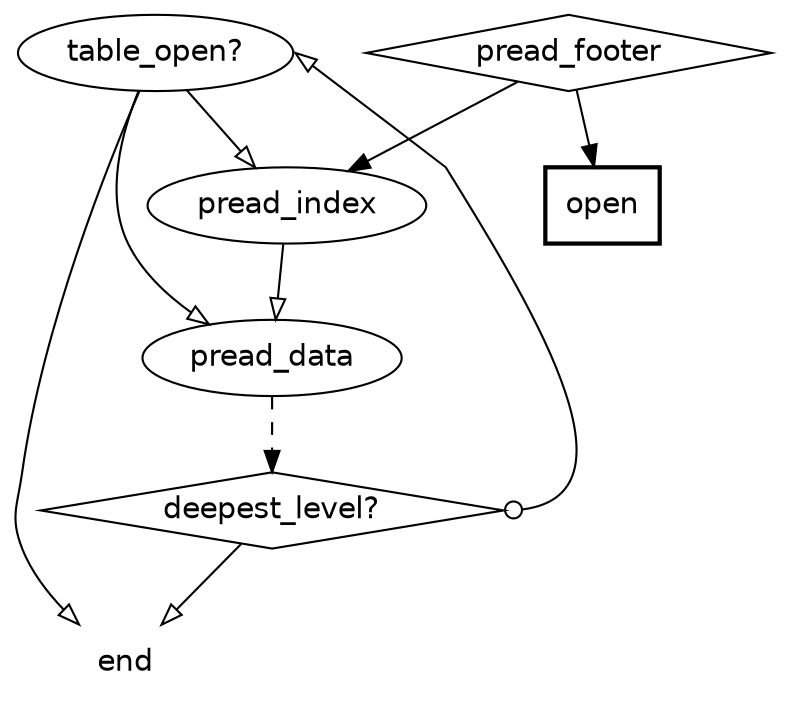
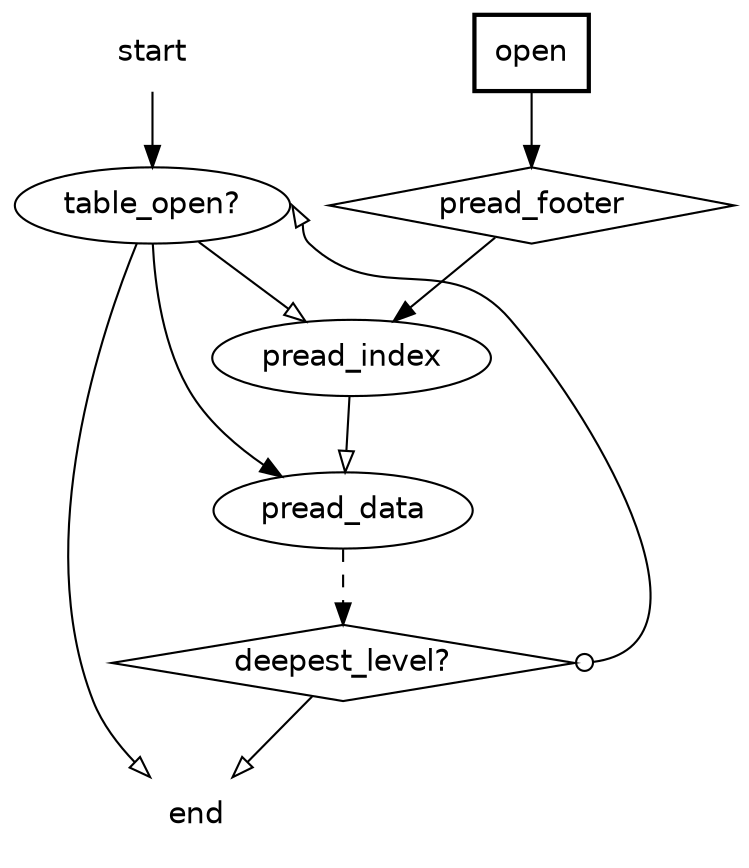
node "start": added
edge "pread_footer" -> "open": reversed
edge "table_open?" -> "pread_data": arrowhead empty -> normal
